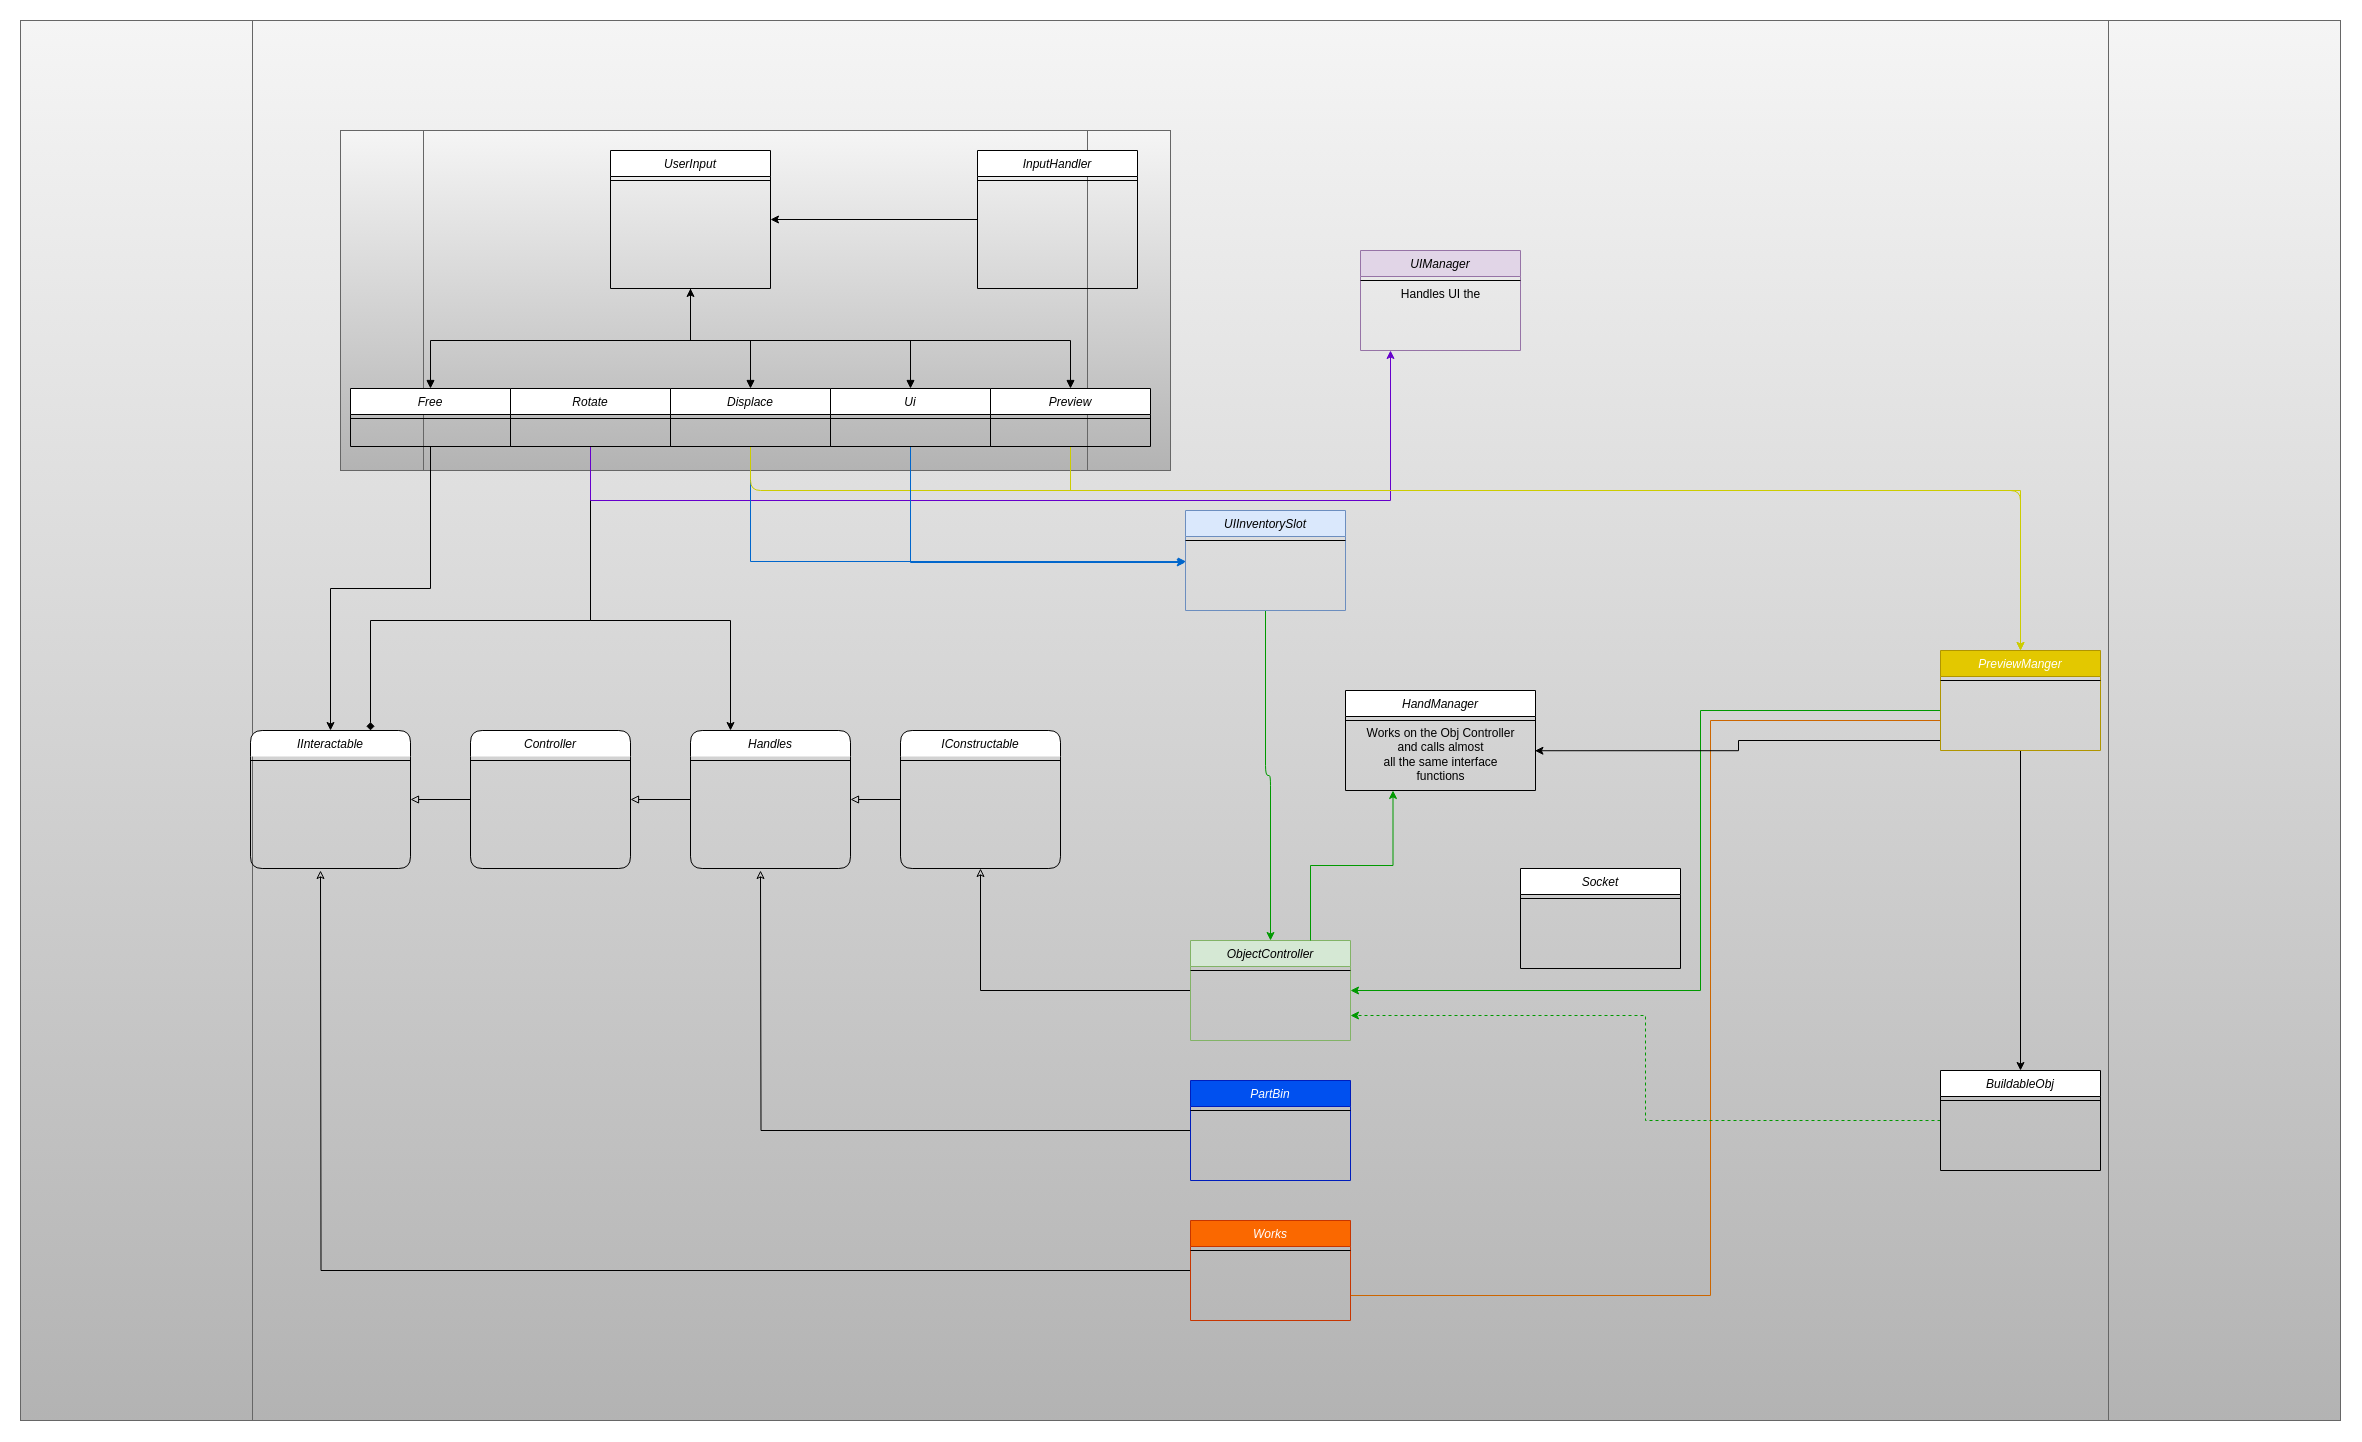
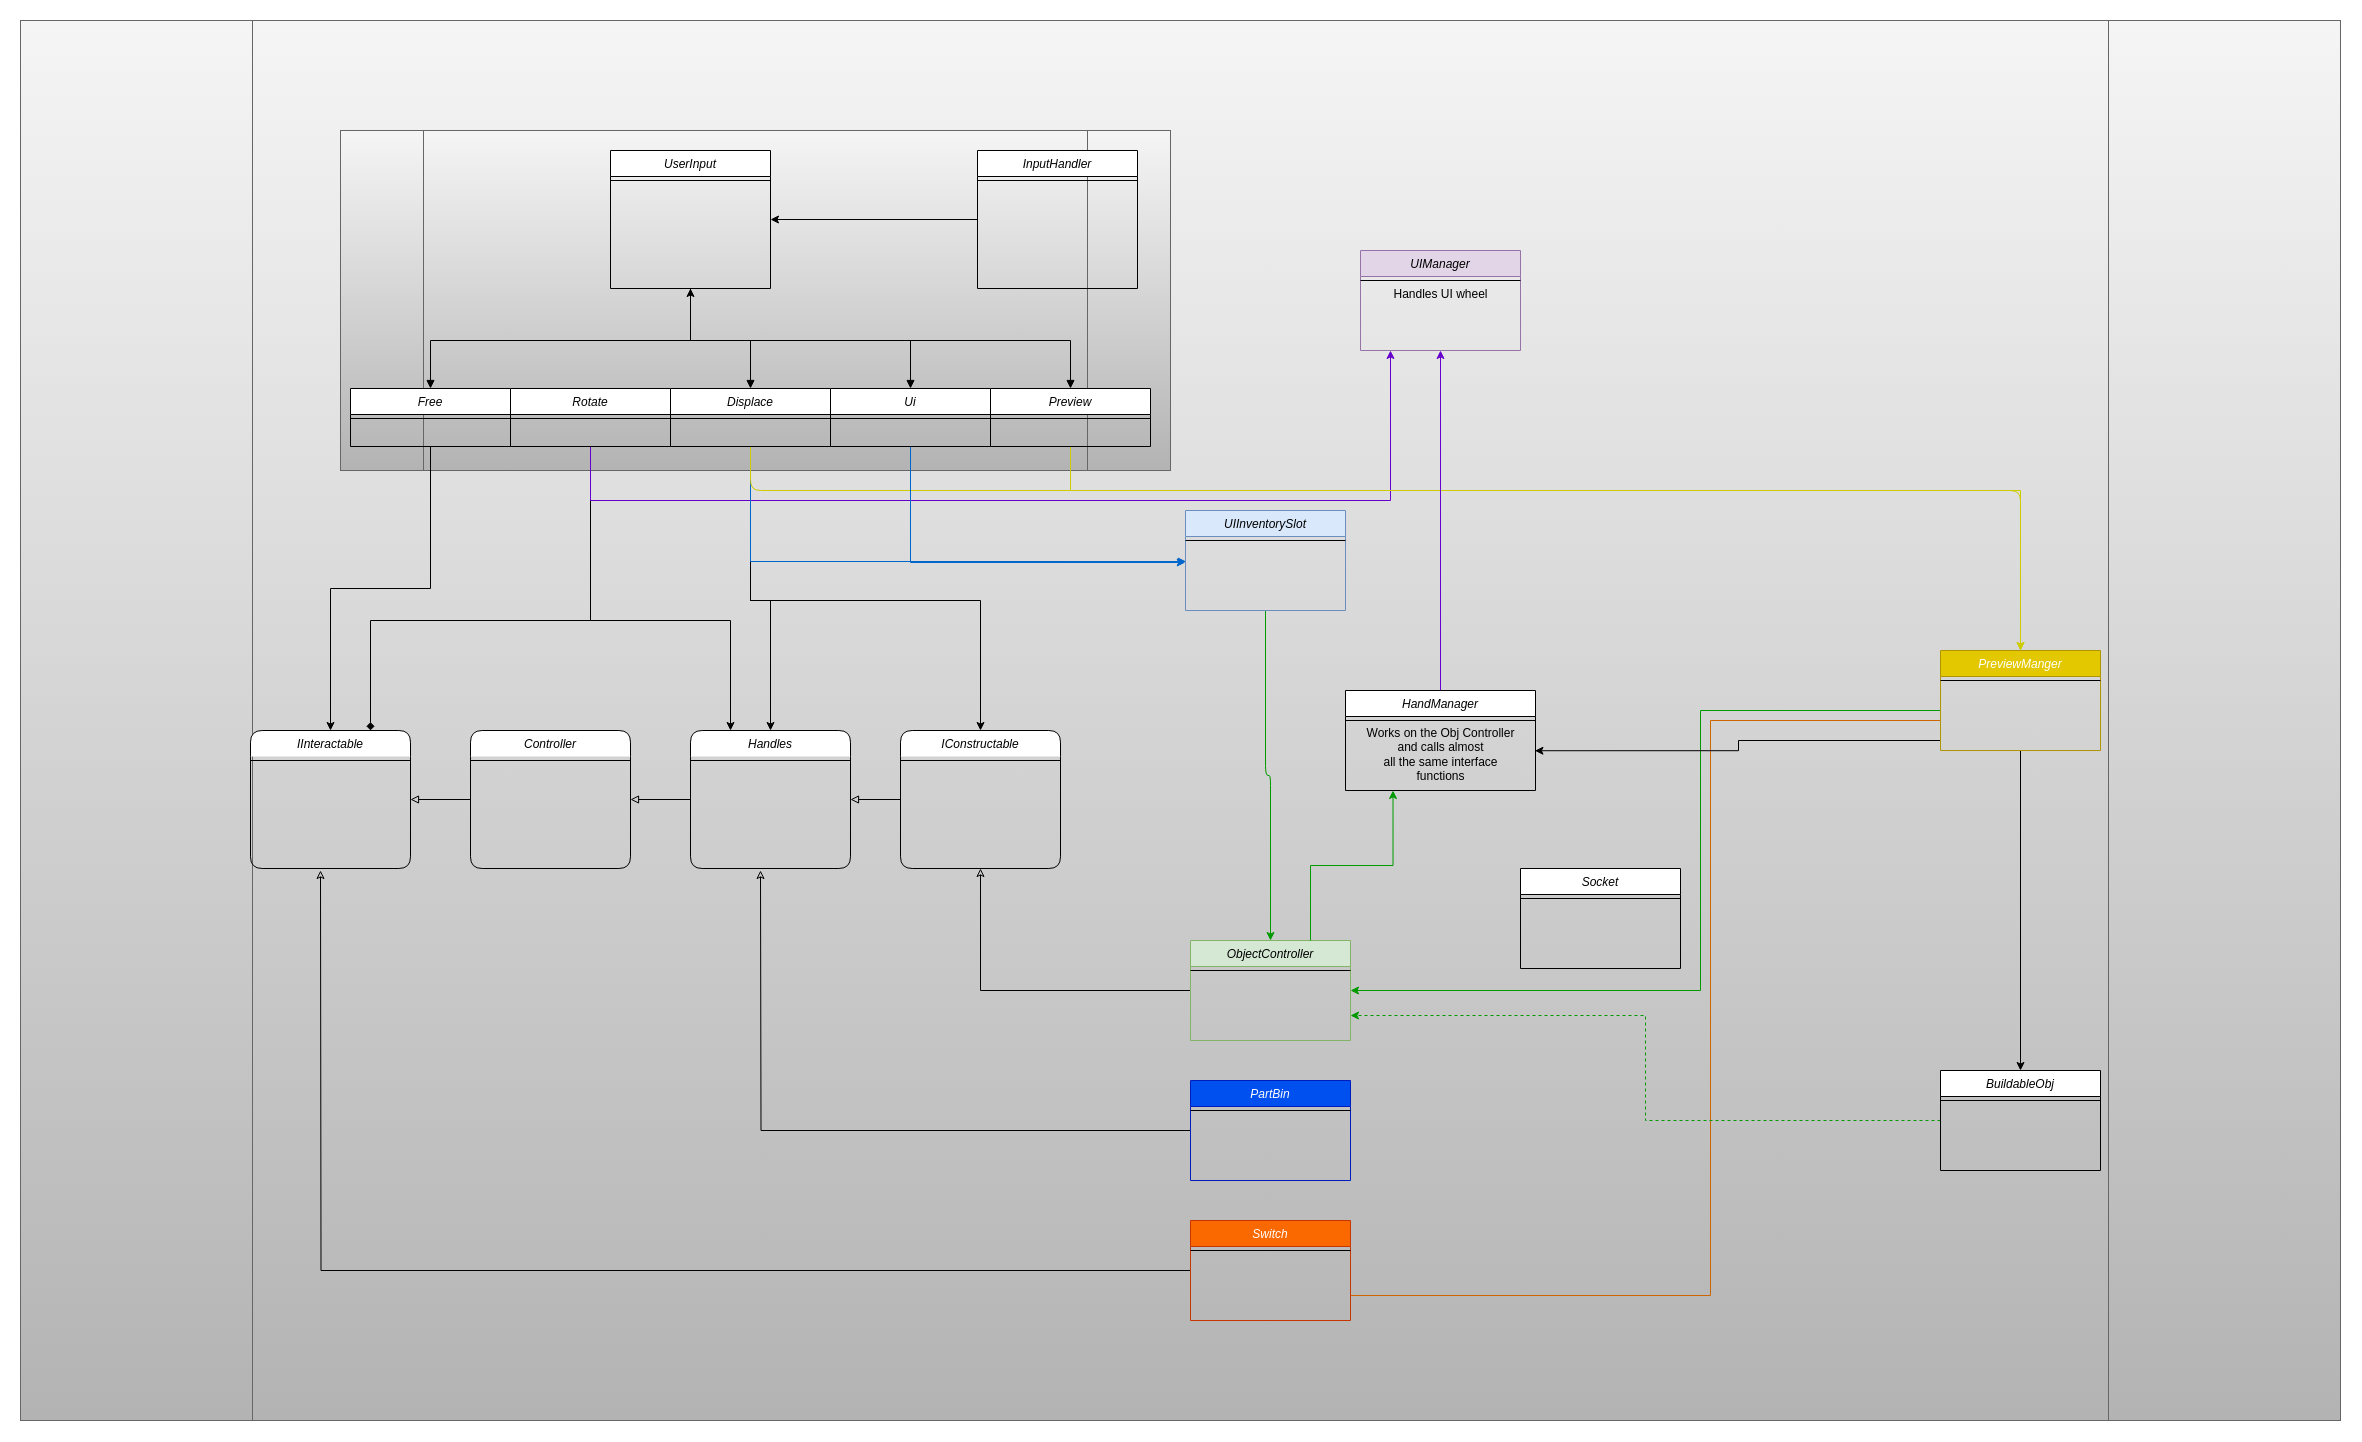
node "Handles UI the": label "Handles UI the" -> "Handles UI wheel"
edge "HandManager" -> "UIManager": added
edge "Displace" -> "IConstructable": added
edge "Displace" -> "Handles": added
node "Works": label "Works" -> "Switch"
